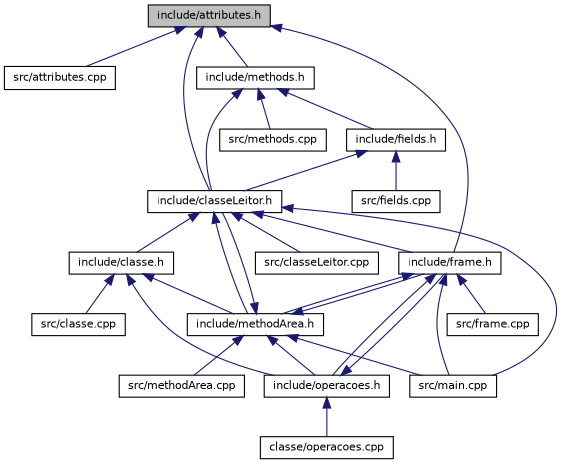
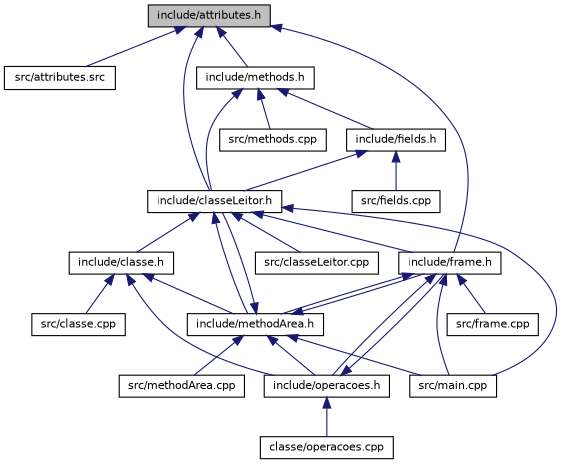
node "src/attributes.cpp": label "src/attributes.cpp" -> "src/attributes.src"
